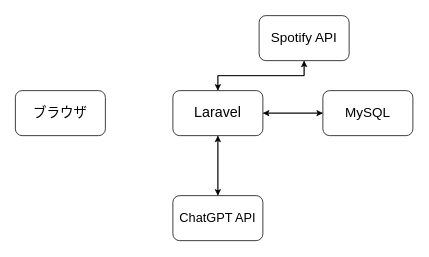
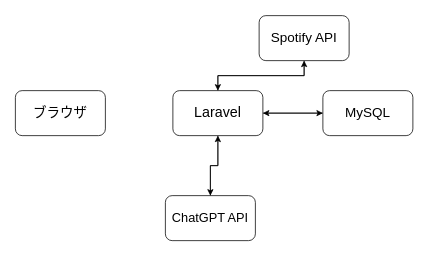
node "ChatGPT API": moved (218, 218) -> (210, 218)
